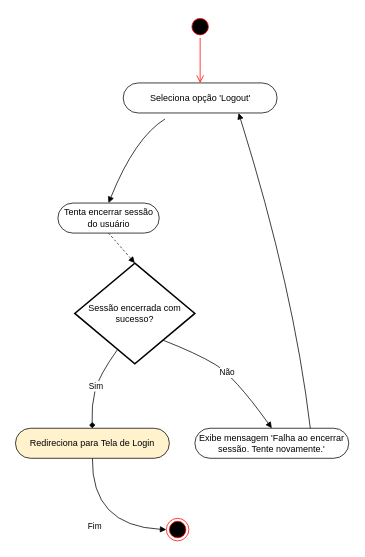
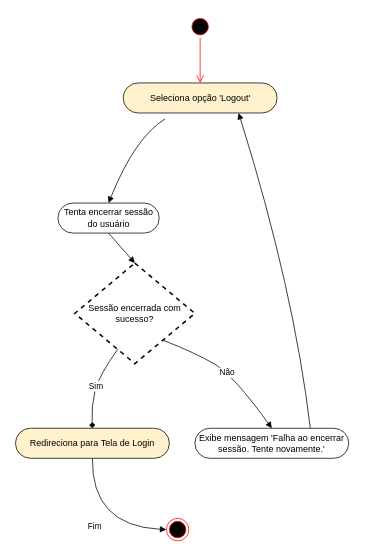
node "Seleciona opção 'Logout'": fillcolor #ffffff -> #fff2cc
edge "Tenta encerrar sessão do usuário" -> "Sessão encerrada com sucesso?": style dashed -> solid
node "Sessão encerrada com sucesso?": style solid -> dashed
